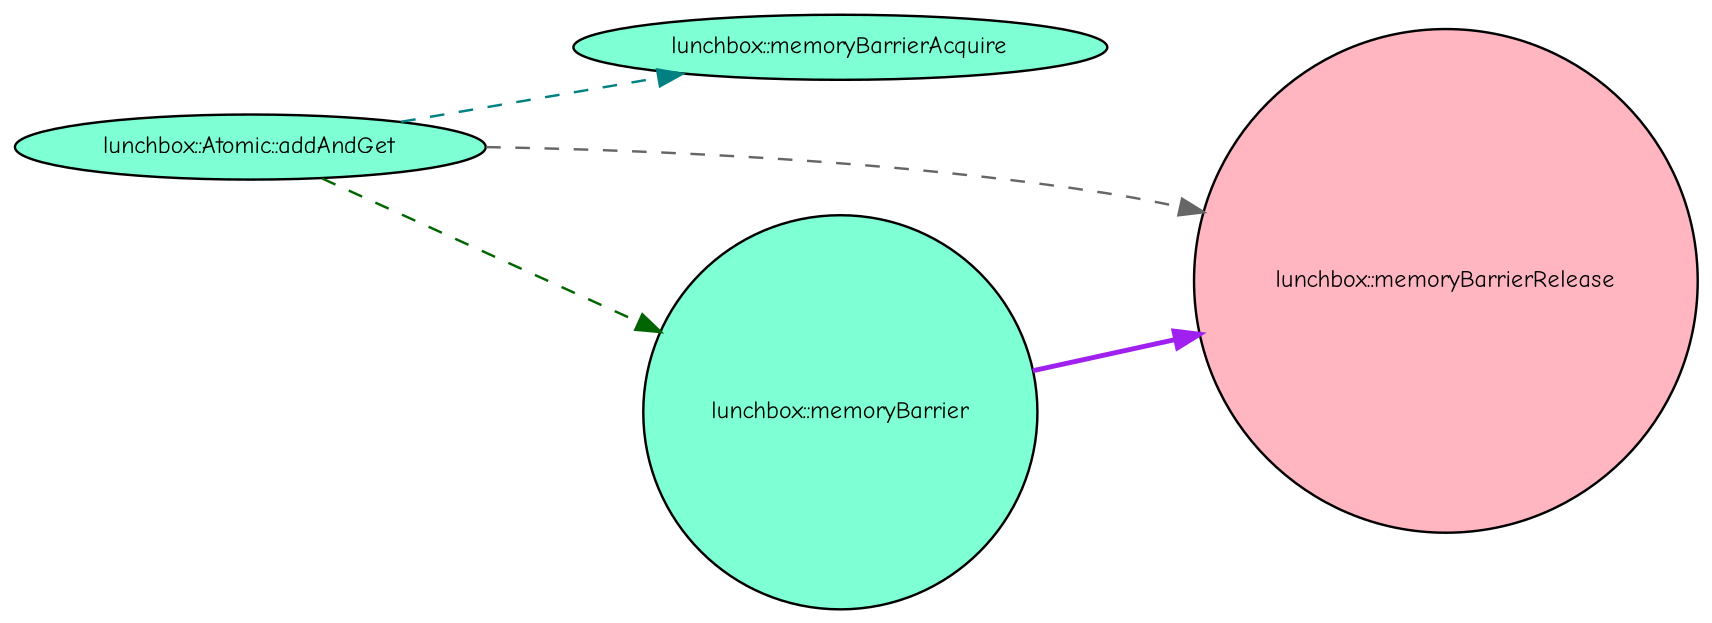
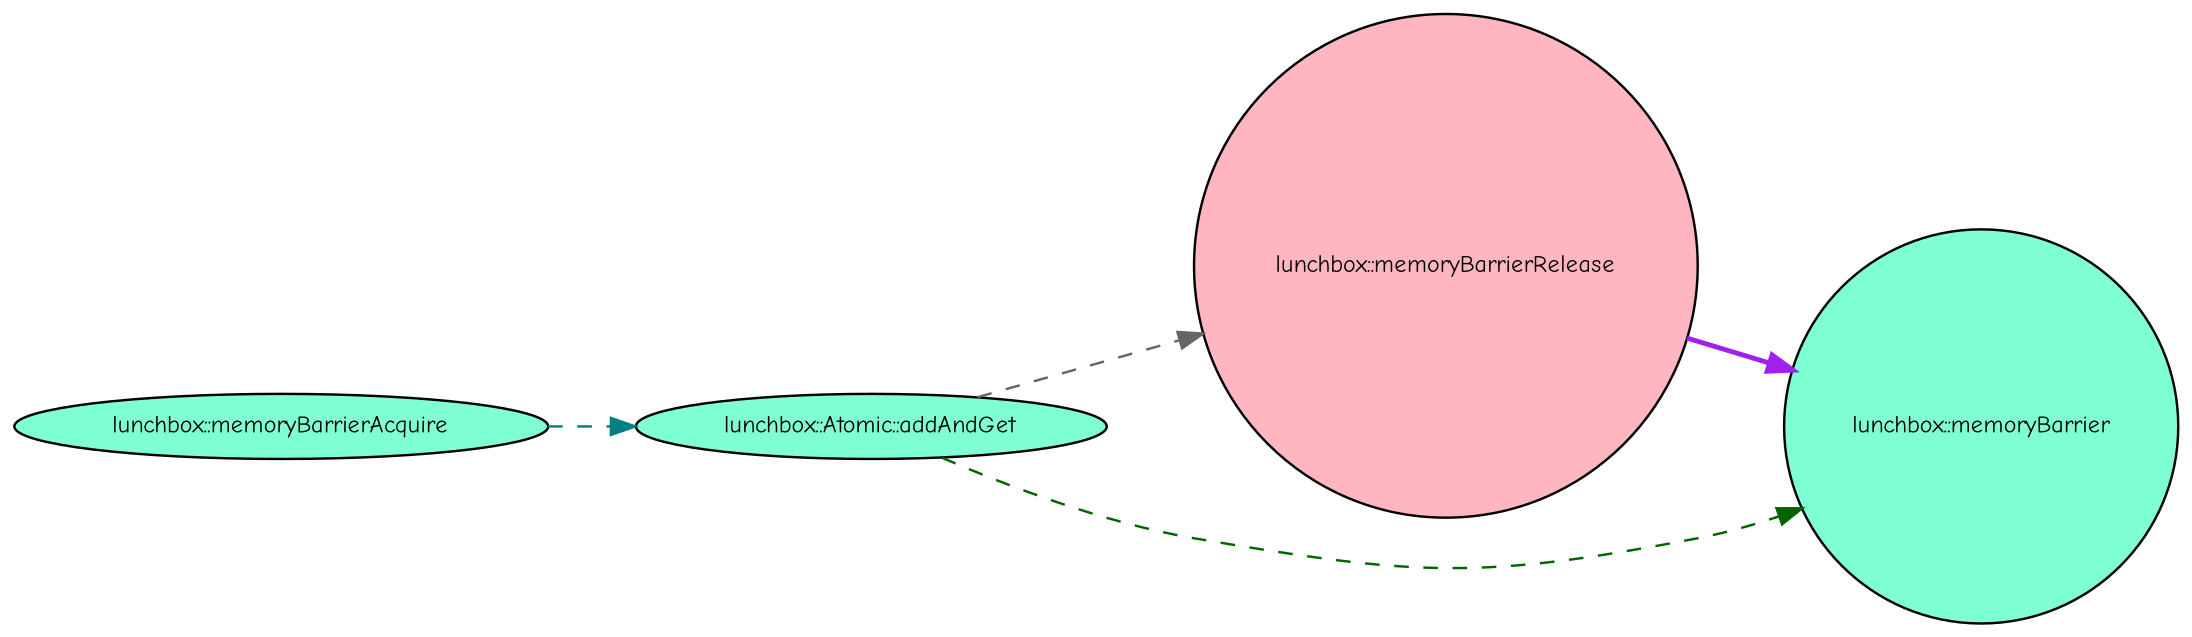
edge "lunchbox::Atomic::addAndGet" -> "lunchbox::memoryBarrierAcquire": reversed
edge "lunchbox::memoryBarrier" -> "lunchbox::memoryBarrierRelease": reversed
